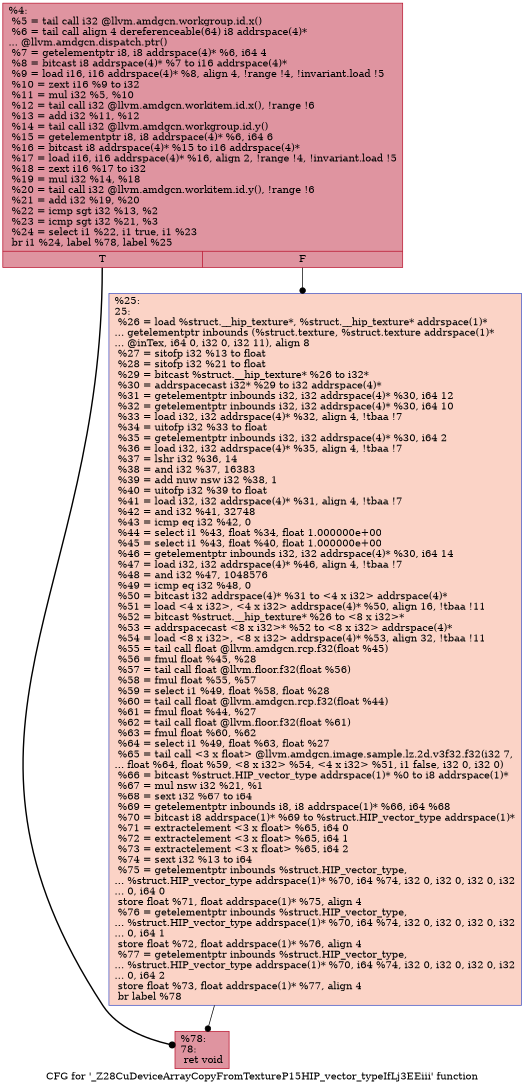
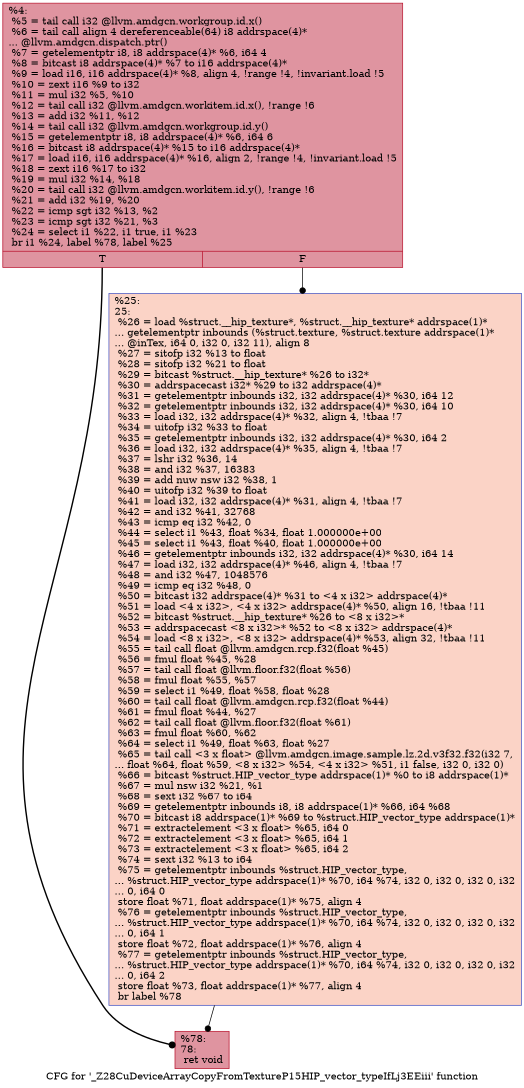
node "%25:": text "%42 = and i32 %41, 32748" -> "%42 = and i32 %41, 32768"
